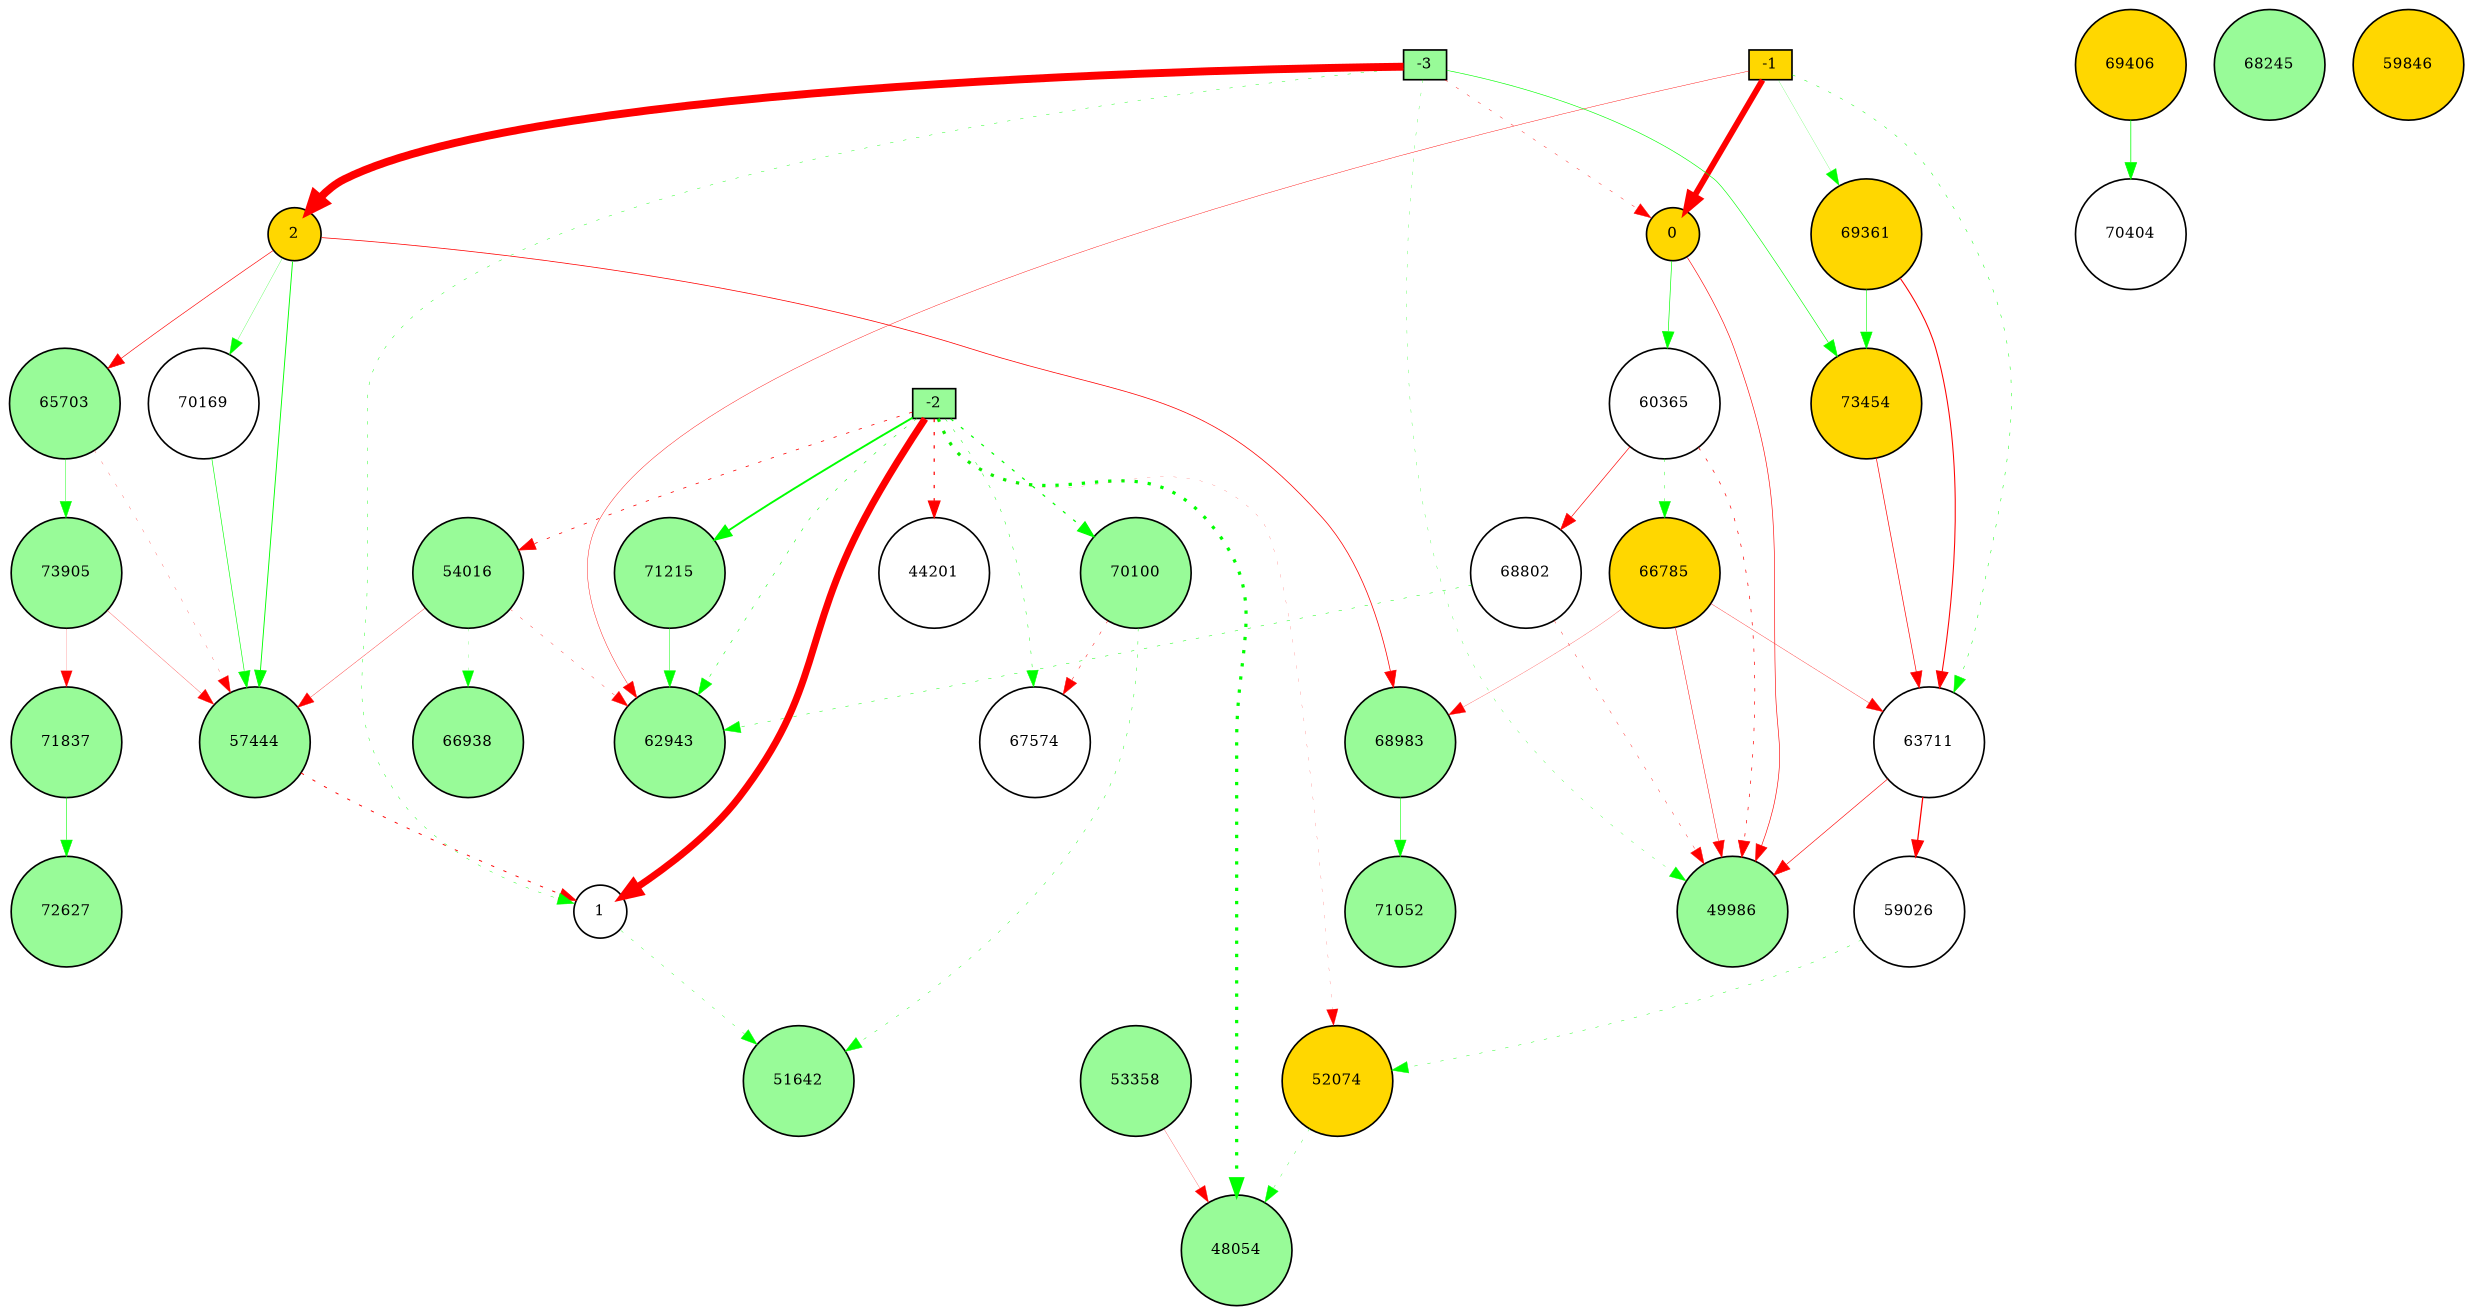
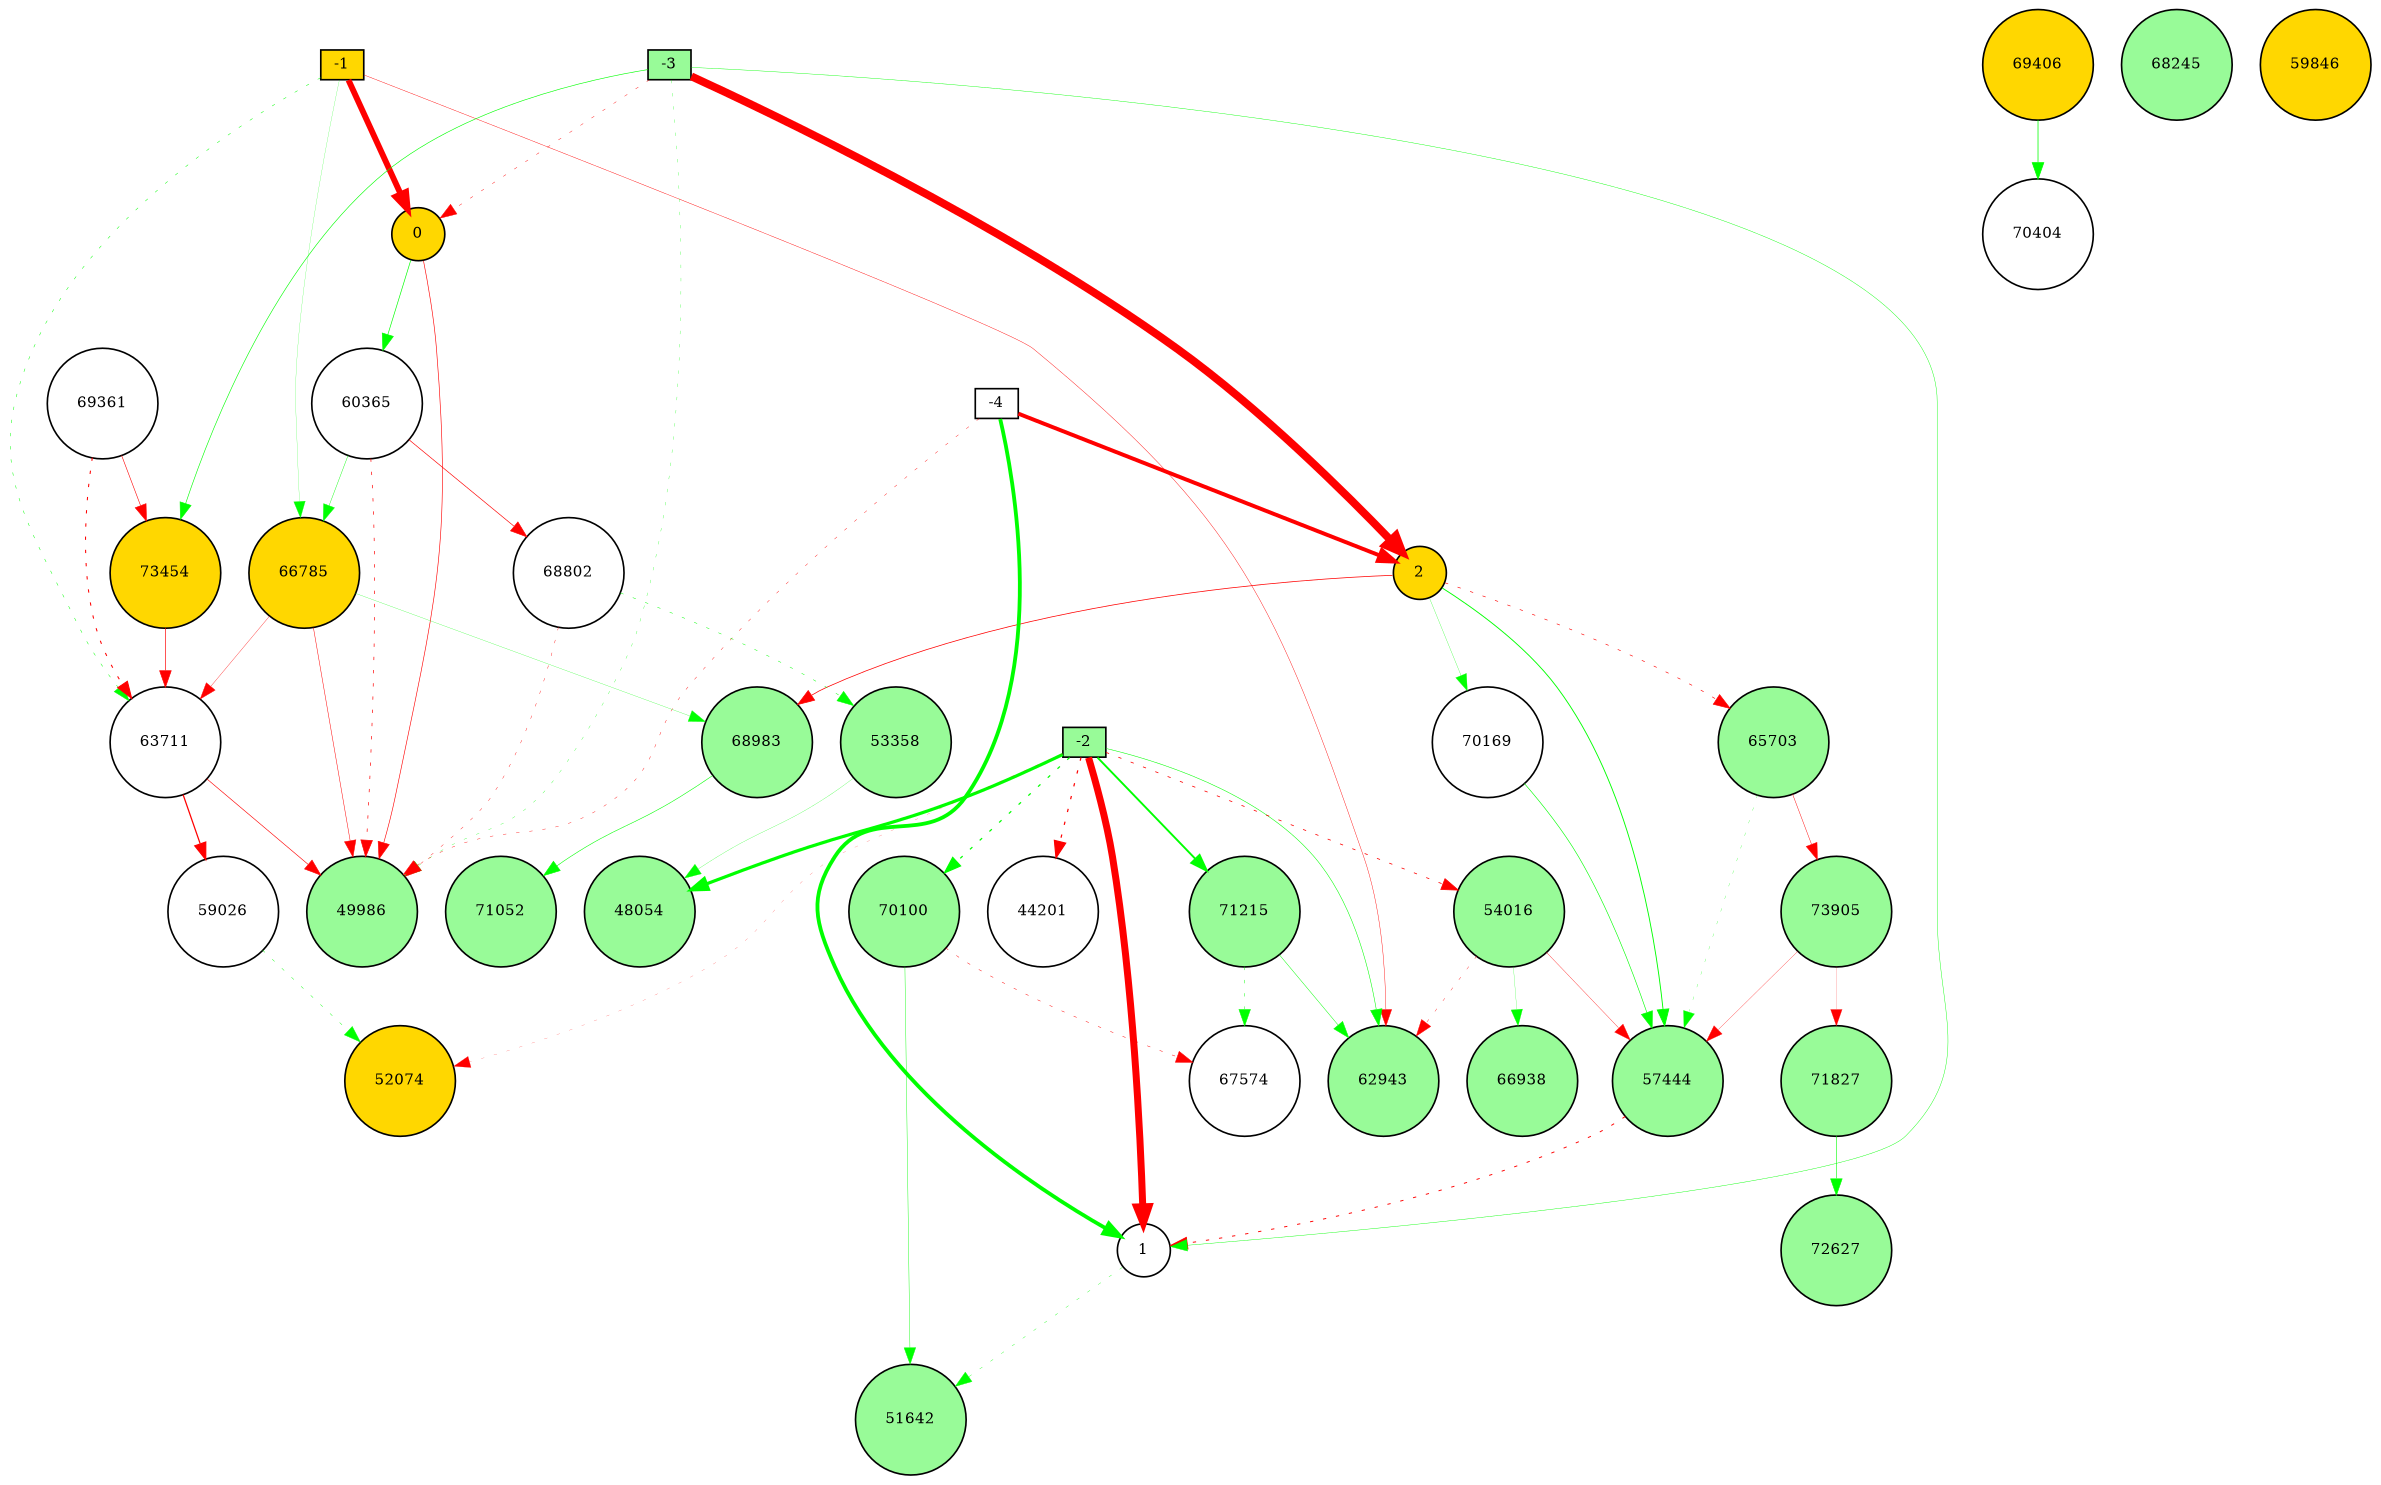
edge "-1" -> "69361": now "-1" -> "66785"
node "69361": fillcolor gold -> white
edge "-3" -> "1": style dotted -> solid
edge "2" -> "65703": style solid -> dotted
edge "69361" -> "73454": color green -> red
node "-4": added
edge "69361" -> "63711": style solid -> dotted
edge "65703" -> "73905": color green -> red
edge "60365" -> "66785": style dotted -> solid
edge "-2" -> "62943": style dotted -> solid
edge "-2" -> "67574": now "71215" -> "67574"
edge "65703" -> "57444": color red -> green
edge "54016" -> "66938": style dotted -> solid
edge "68802" -> "62943": now "68802" -> "53358"
edge "66785" -> "68983": color red -> green
edge "-2" -> "48054": style dotted -> solid
node "71837": label "71837" -> "71827"
edge "70100" -> "51642": style dotted -> solid
edge "53358" -> "48054": color red -> green
edge "52074" -> "48054": removed
